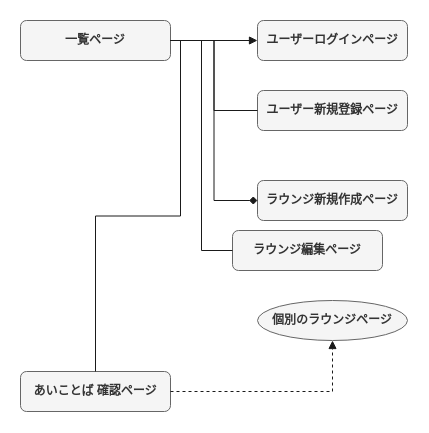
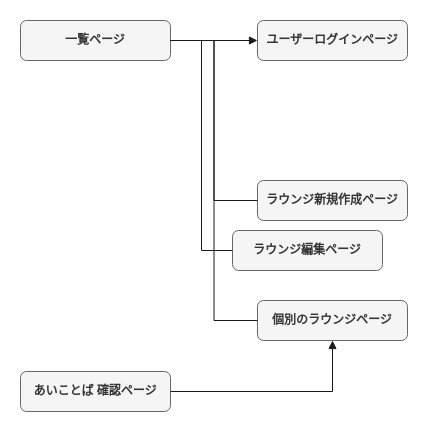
edge "一覧ページ" -- "ユーザー新規登録ページ": removed
node "ユーザー新規登録ページ": removed
edge "一覧ページ" -> "ラウンジ新規作成ページ": arrowhead diamond -> none
edge "一覧ページ" -- "あいことば 確認ページ": now "一覧ページ" -- "個別のラウンジページ"
node "個別のラウンジページ": shape ellipse -> rounded rectangle
edge "あいことば 確認ページ" -> "個別のラウンジページ": style dashed -> solid
